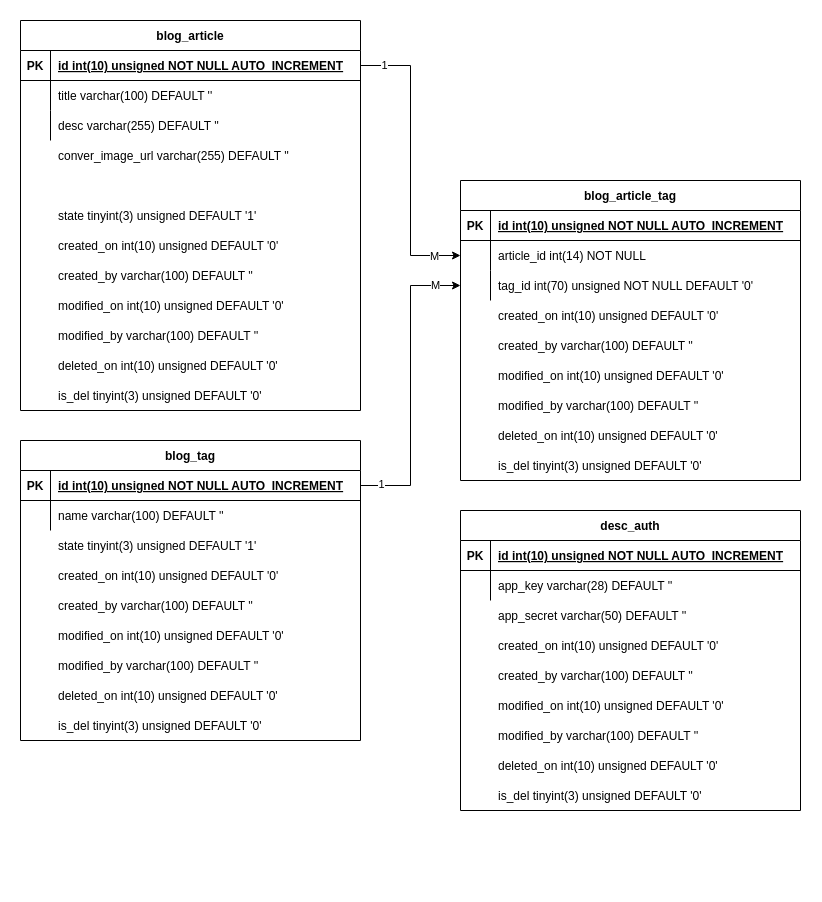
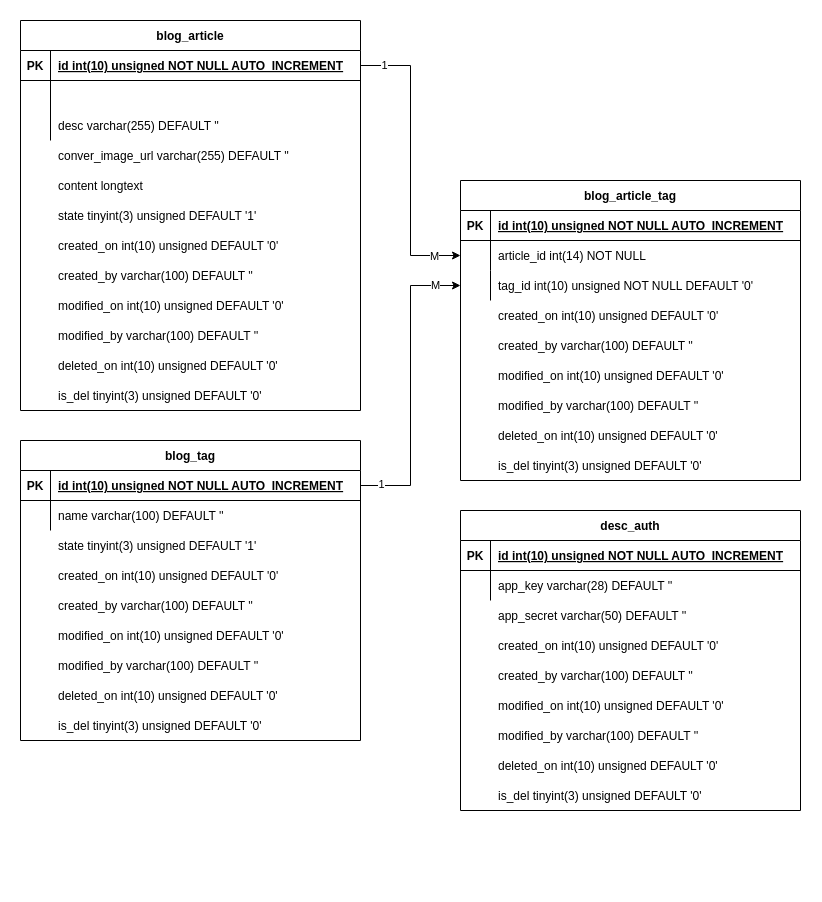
node "title varchar(100) DEFAULT ''": removed
node "content longtext": added
node "tag_id int(70) unsigned NOT NULL DEFAULT '0'": label "tag_id int(70) unsigned NOT NULL DEFAULT '0'" -> "tag_id int(10) unsigned NOT NULL DEFAULT '0'"
